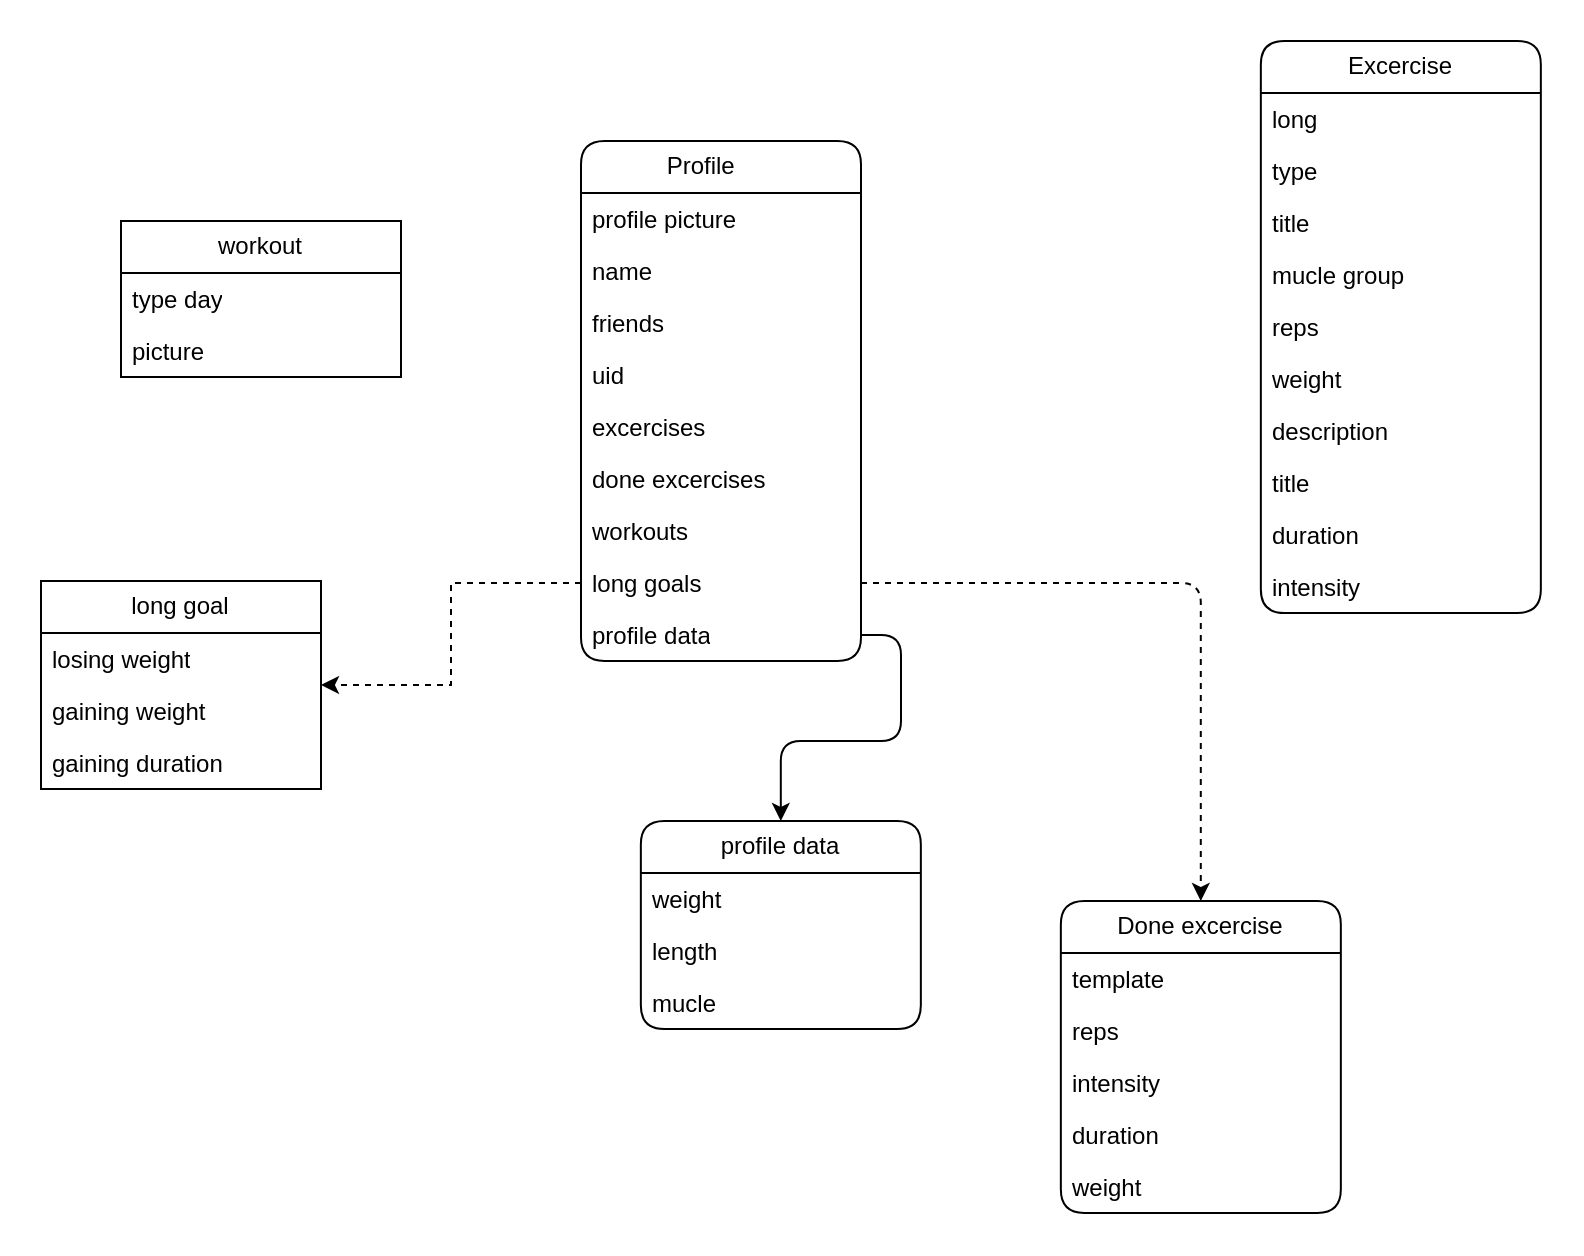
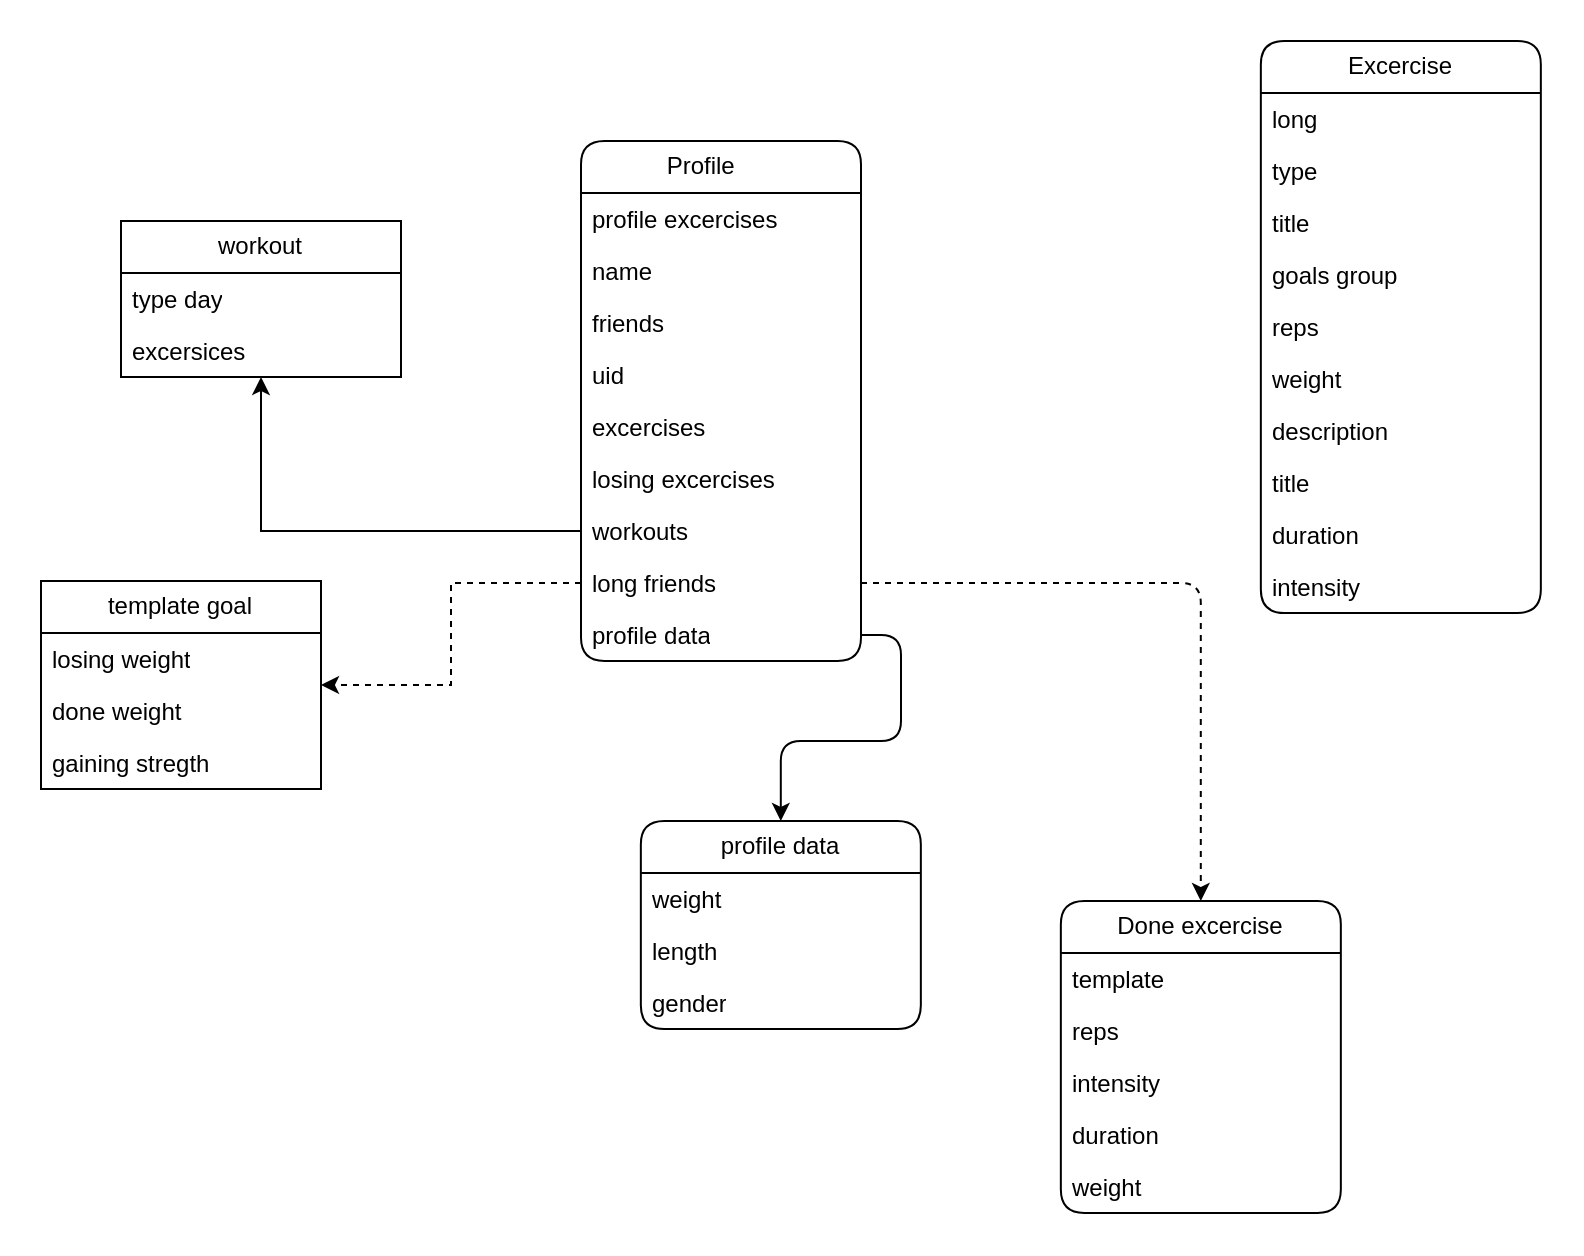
node "profile picture": label "profile picture" -> "profile excercises"
node "mucle group": label "mucle group" -> "goals group"
node "picture": label "picture" -> "excersices"
node "done excercises": label "done excercises" -> "losing excercises"
edge "workouts" -> "workout": added
node "long goals": label "long goals" -> "long friends"
node "long goal": label "long goal" -> "template goal"
node "gaining weight": label "gaining weight" -> "done weight"
node "gaining duration": label "gaining duration" -> "gaining stregth"
node "mucle": label "mucle" -> "gender"
